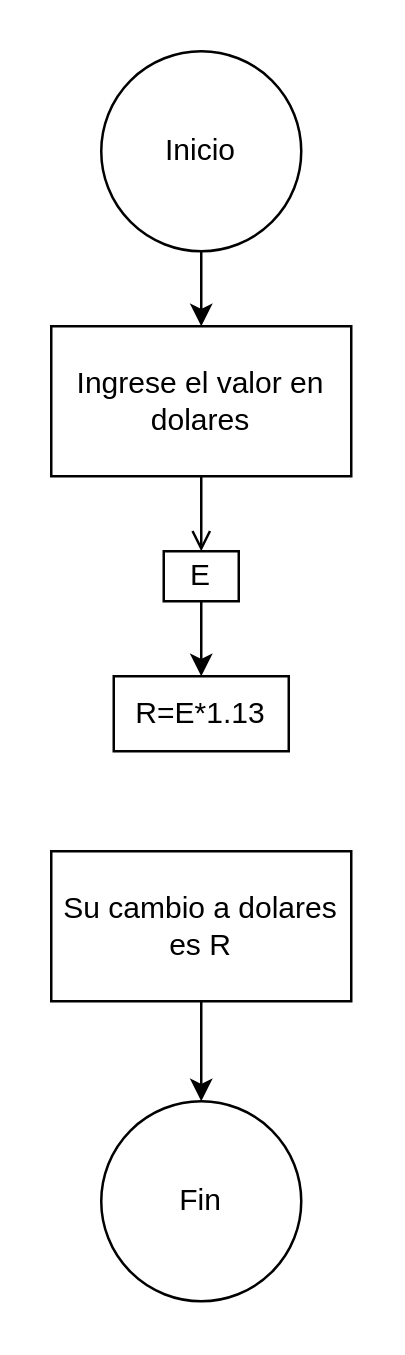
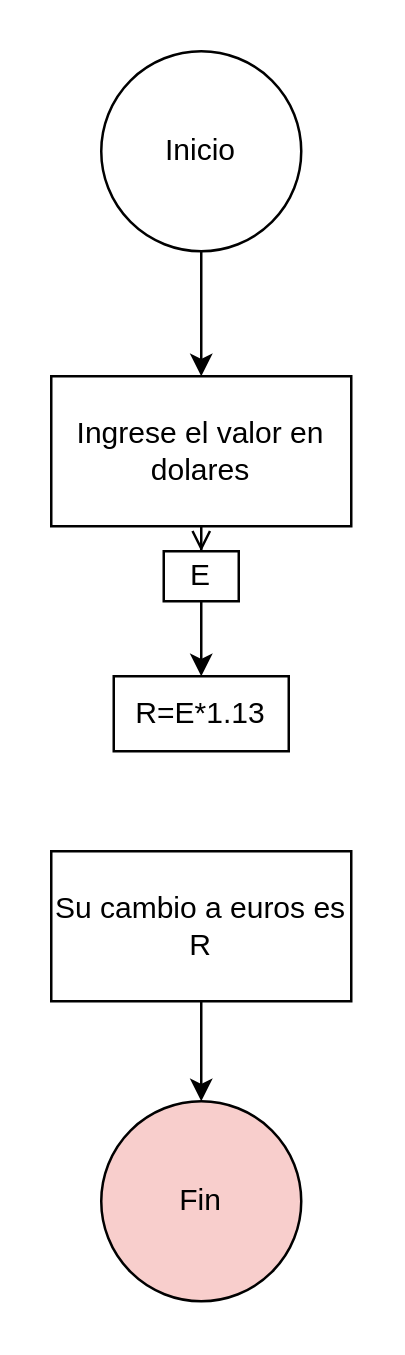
node "Ingrese el valor en dolares": moved (201, 401) -> (201, 451)
node "Su cambio a dolares es R": label "Su cambio a dolares es R" -> "Su cambio a euros es R"
node "Fin": fillcolor #ffffff -> #f8cecc
